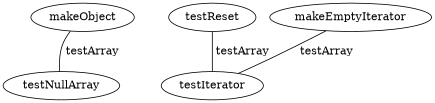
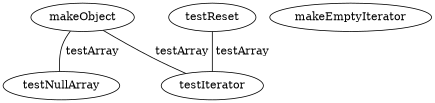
edge "makeEmptyIterator" -- "testIterator": now "makeObject" -- "testIterator"
